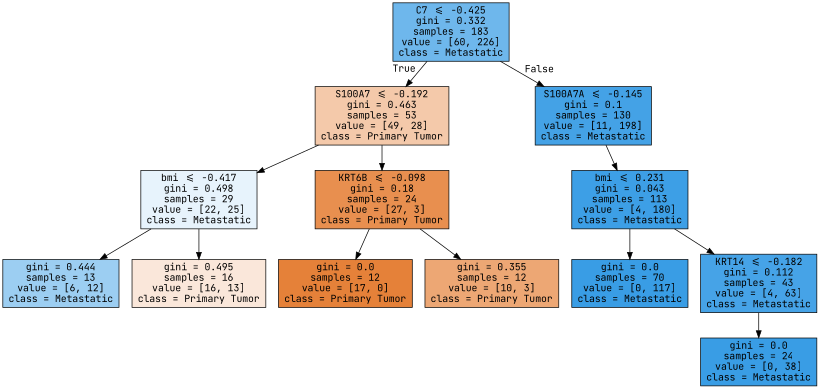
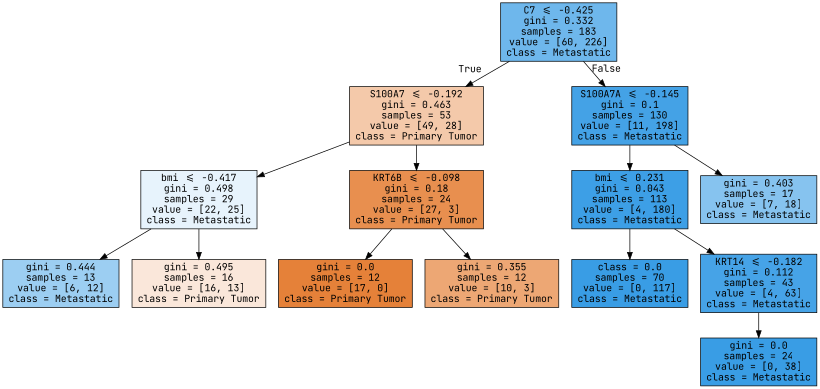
node "gini = 0.403 samples = 17 value = [7, 18] class = Metastatic": added
node "gini = 0.0 samples = 70 value = [0, 117] class = Metastatic": label "gini = 0.0 samples = 70 value = [0, 117] class = Metastatic" -> "class = 0.0 samples = 70 value = [0, 117] class = Metastatic"
